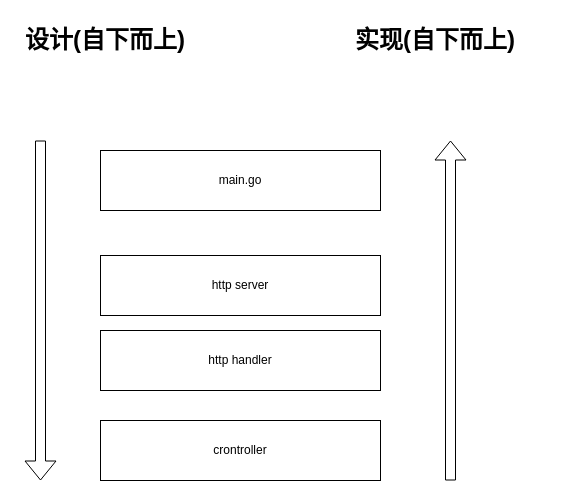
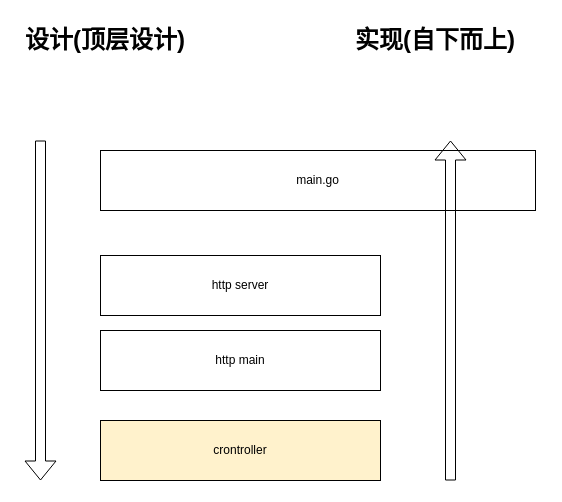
node "设计(自下而上)": label "设计(自下而上)" -> "设计(顶层设计)"
node "main.go": size 280x60 -> 435x60
node "http handler": label "http handler" -> "http main"
node "crontroller": fillcolor #ffffff -> #fff2cc
